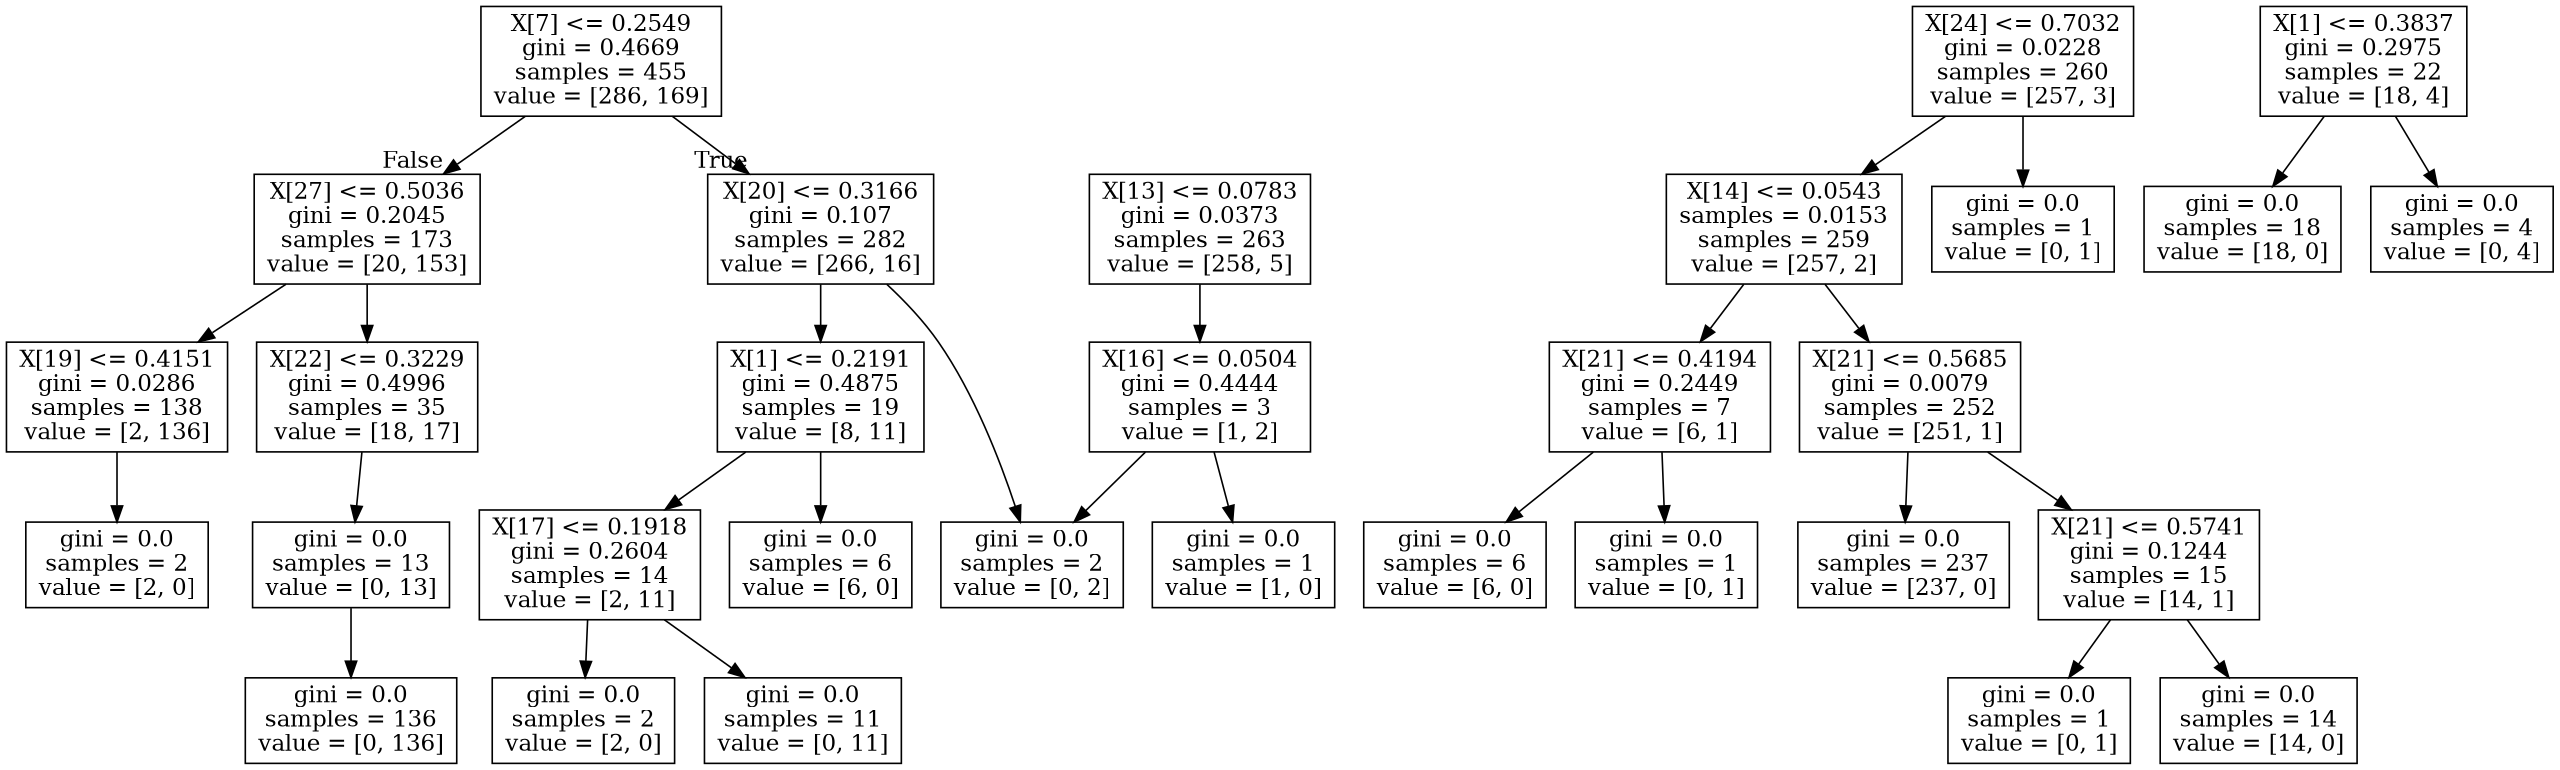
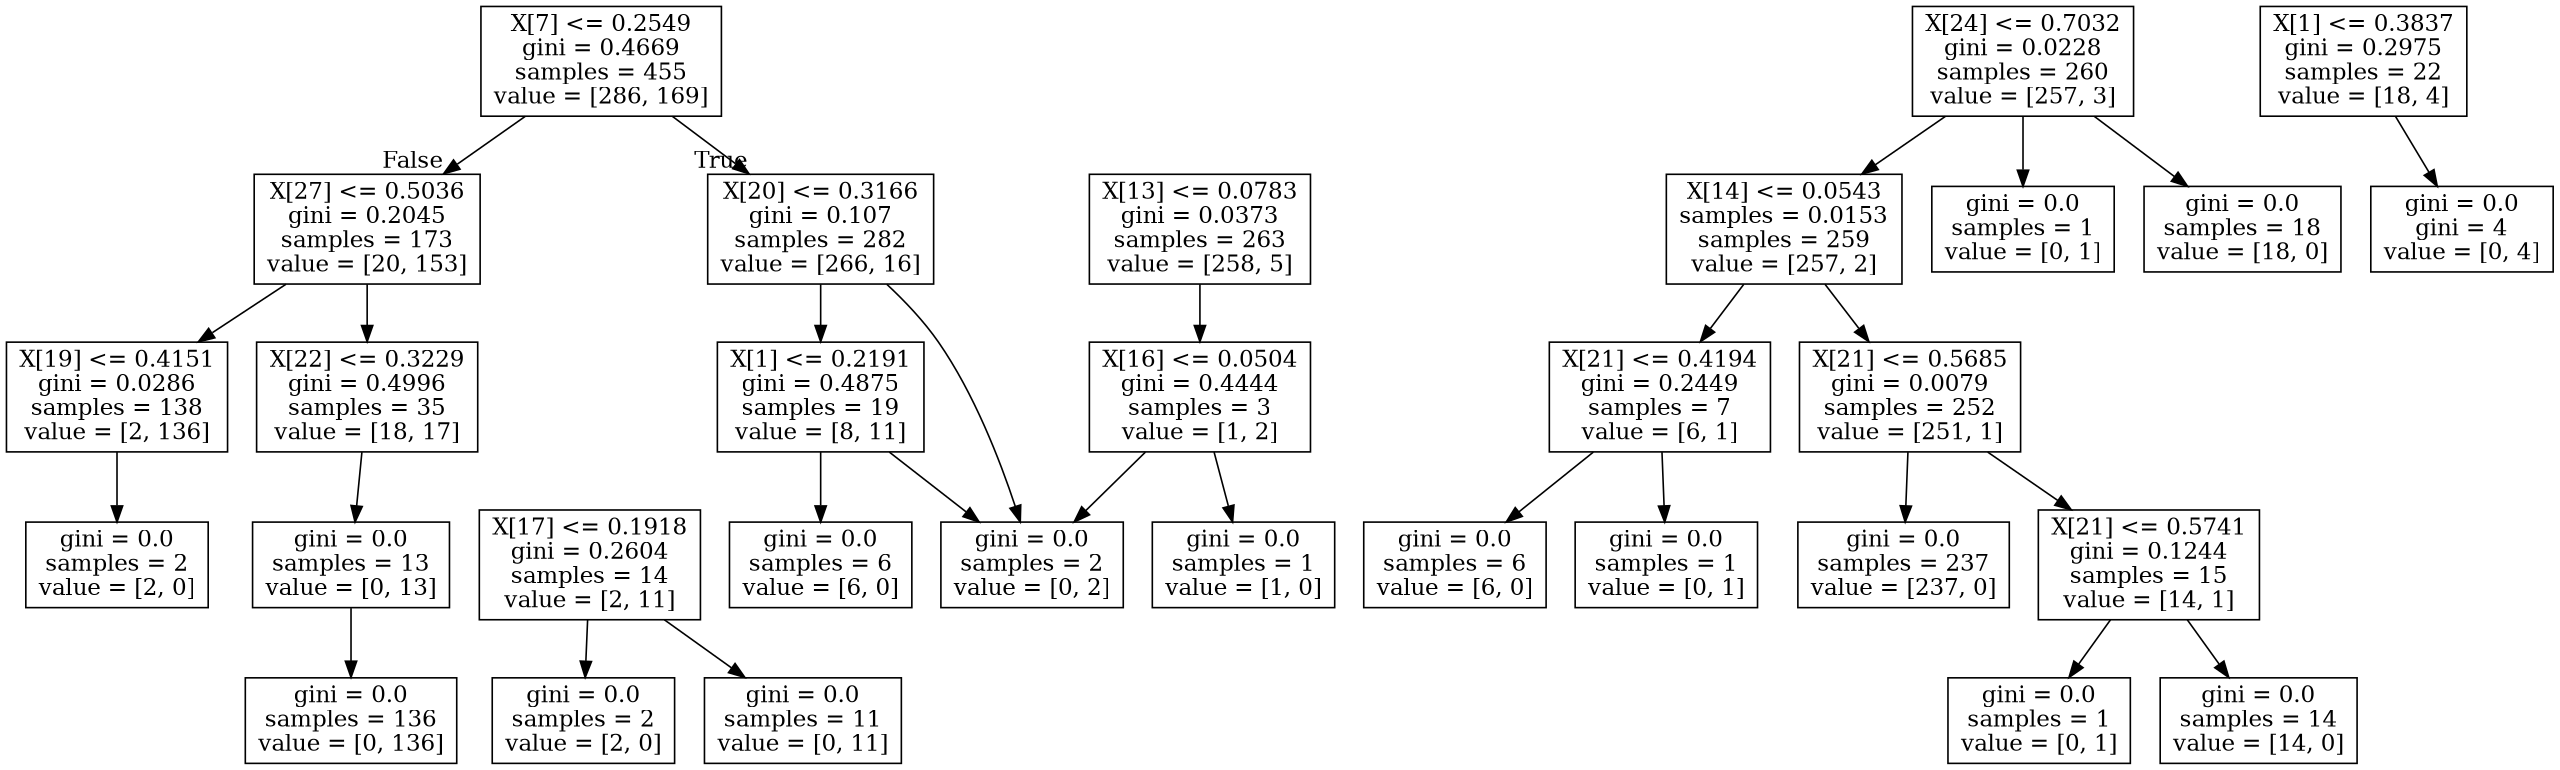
edge "X[1] <= 0.3837 gini = 0.2975 samples = 22 value = [18, 4]" -> "gini = 0.0 samples = 18 value = [18, 0]": now "X[24] <= 0.7032 gini = 0.0228 samples = 260 value = [257, 3]" -> "gini = 0.0 samples = 18 value = [18, 0]"
node "gini = 0.0 samples = 4 value = [0, 4]": label "gini = 0.0 samples = 4 value = [0, 4]" -> "gini = 0.0 gini = 4 value = [0, 4]"
edge "X[1] <= 0.2191 gini = 0.4875 samples = 19 value = [8, 11]" -> "X[17] <= 0.1918 gini = 0.2604 samples = 14 value = [2, 11]": now "X[1] <= 0.2191 gini = 0.4875 samples = 19 value = [8, 11]" -> "gini = 0.0 samples = 2 value = [0, 2]"
